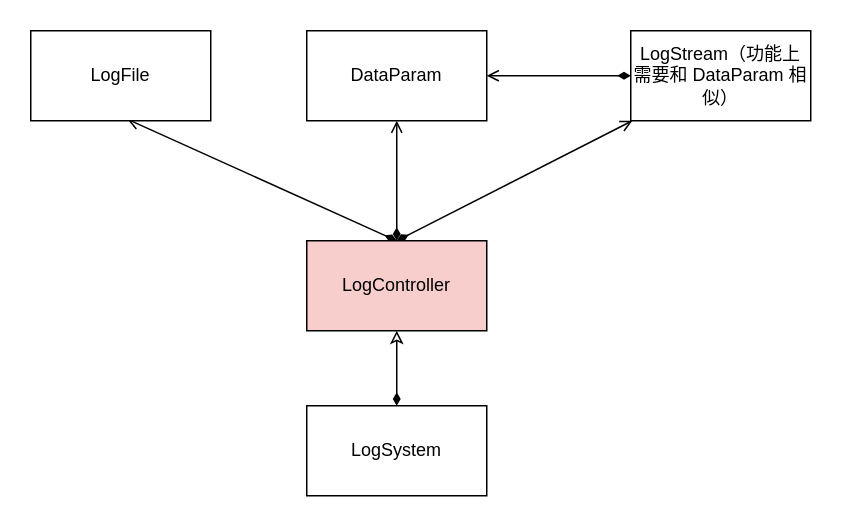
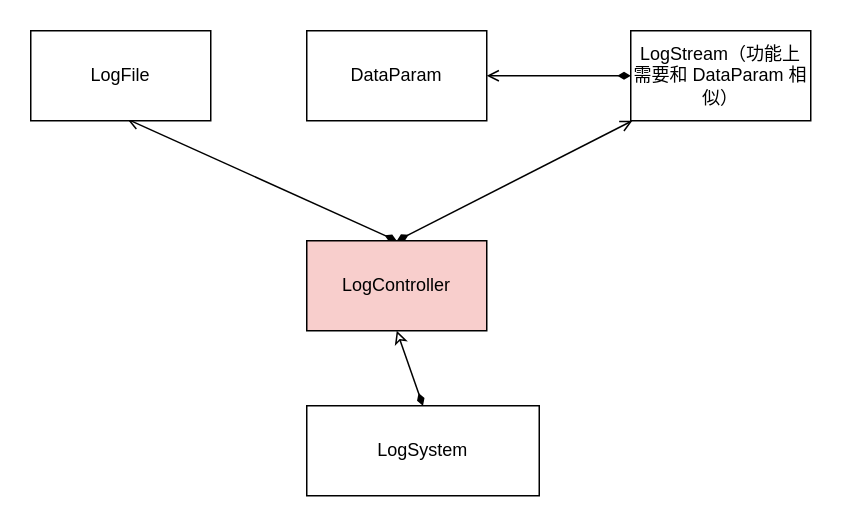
edge "DataParam" -- "LogController": removed
node "LogSystem": size 180x90 -> 233x90
